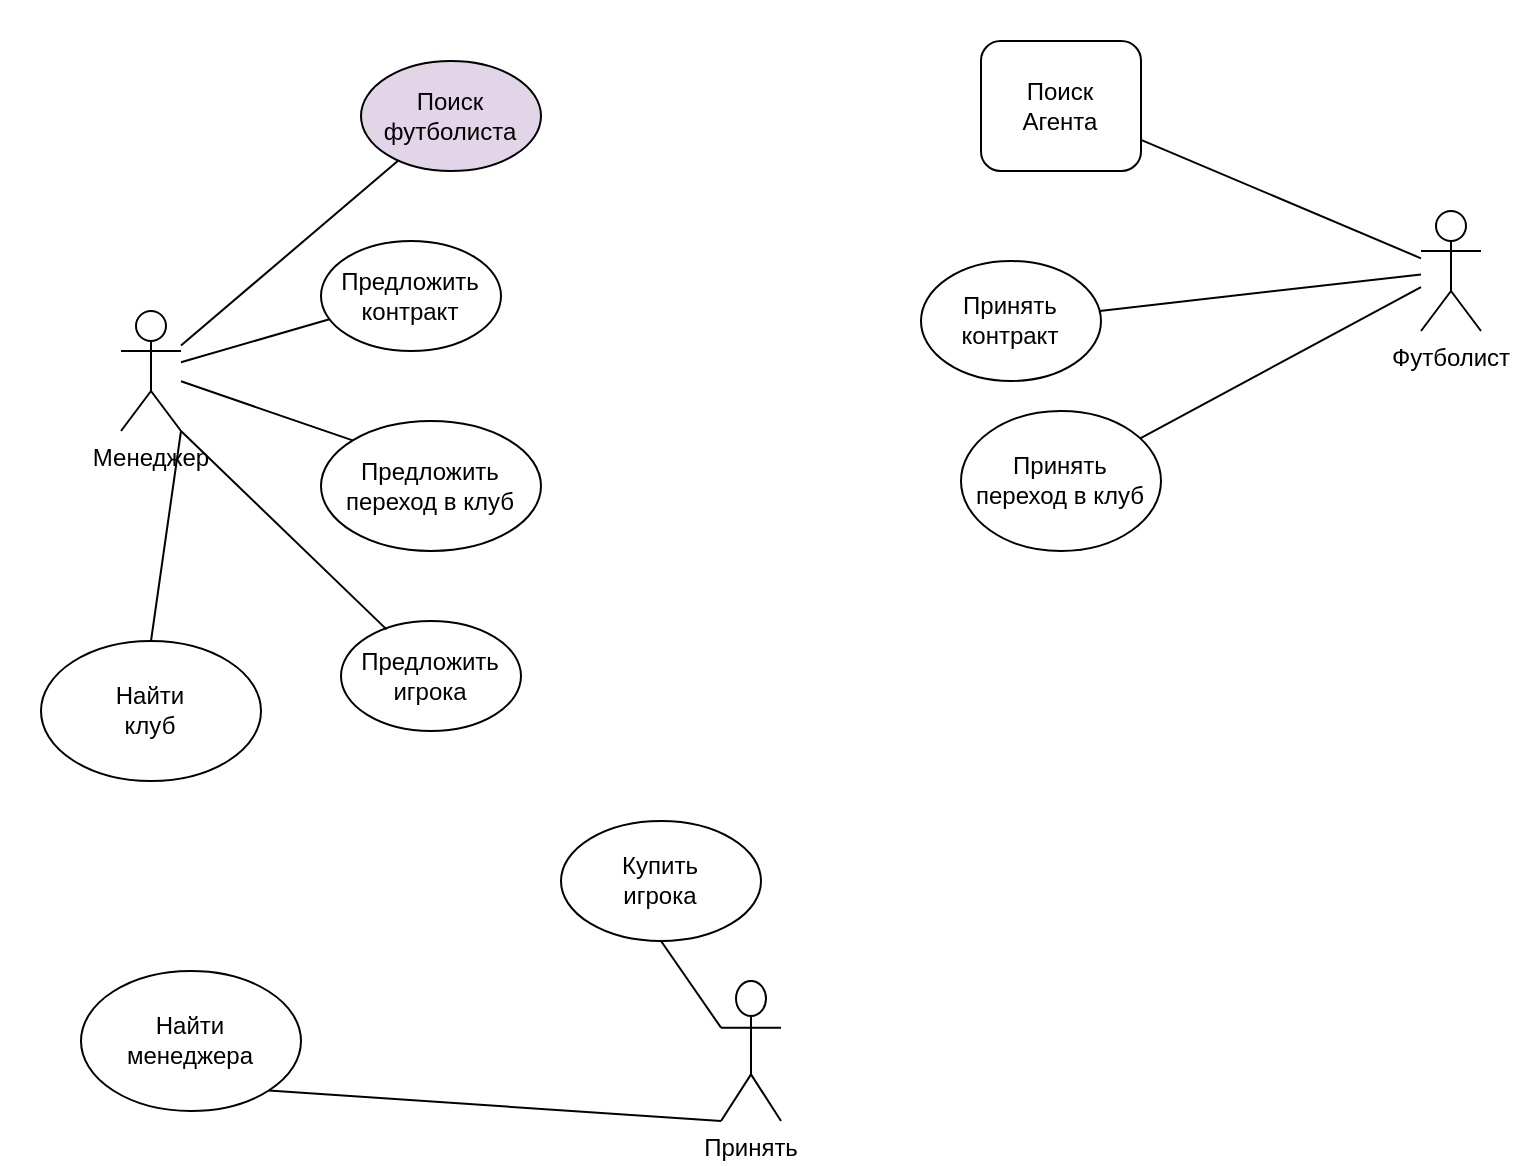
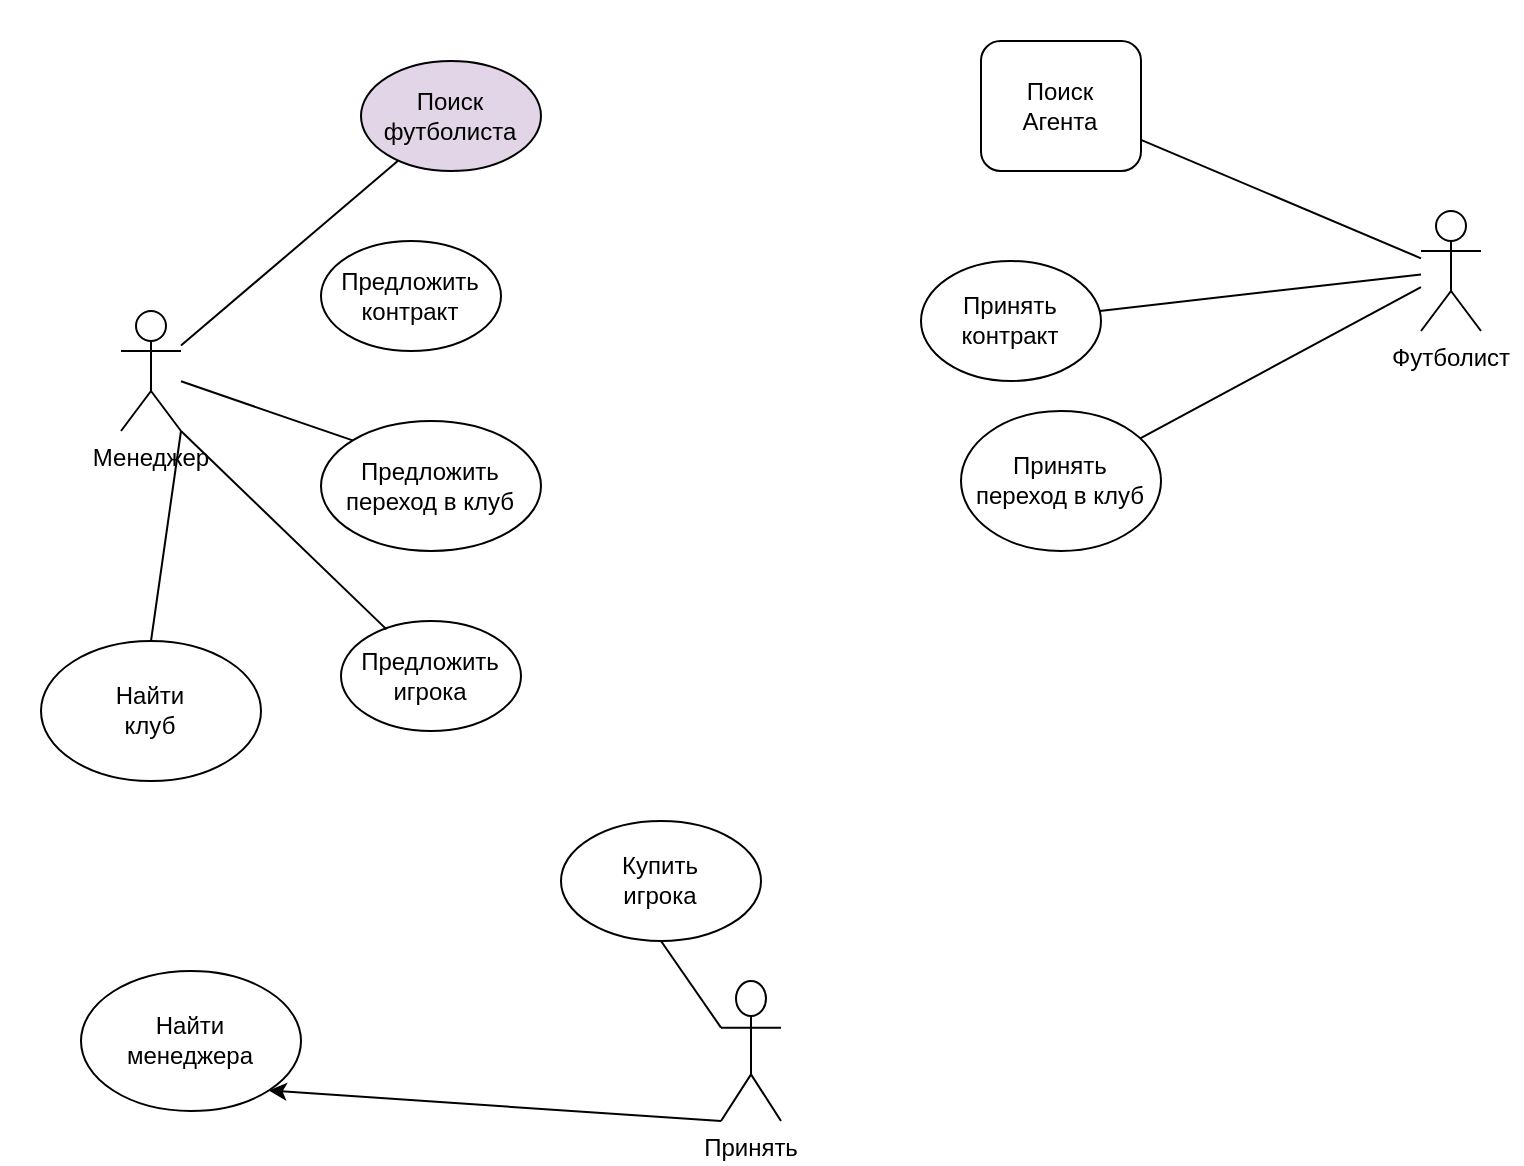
edge "Предложить контракт" -- "Менеджер": removed
edge "Найти менеджера" -- "Принять": arrowhead none -> classic
